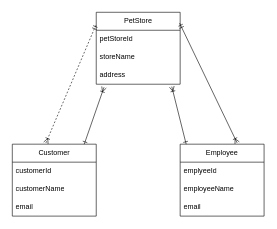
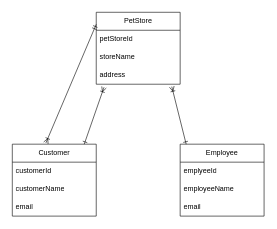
edge "PetStore" -- "Customer": style dashed -> solid
edge "PetStore" -- "Employee": removed
